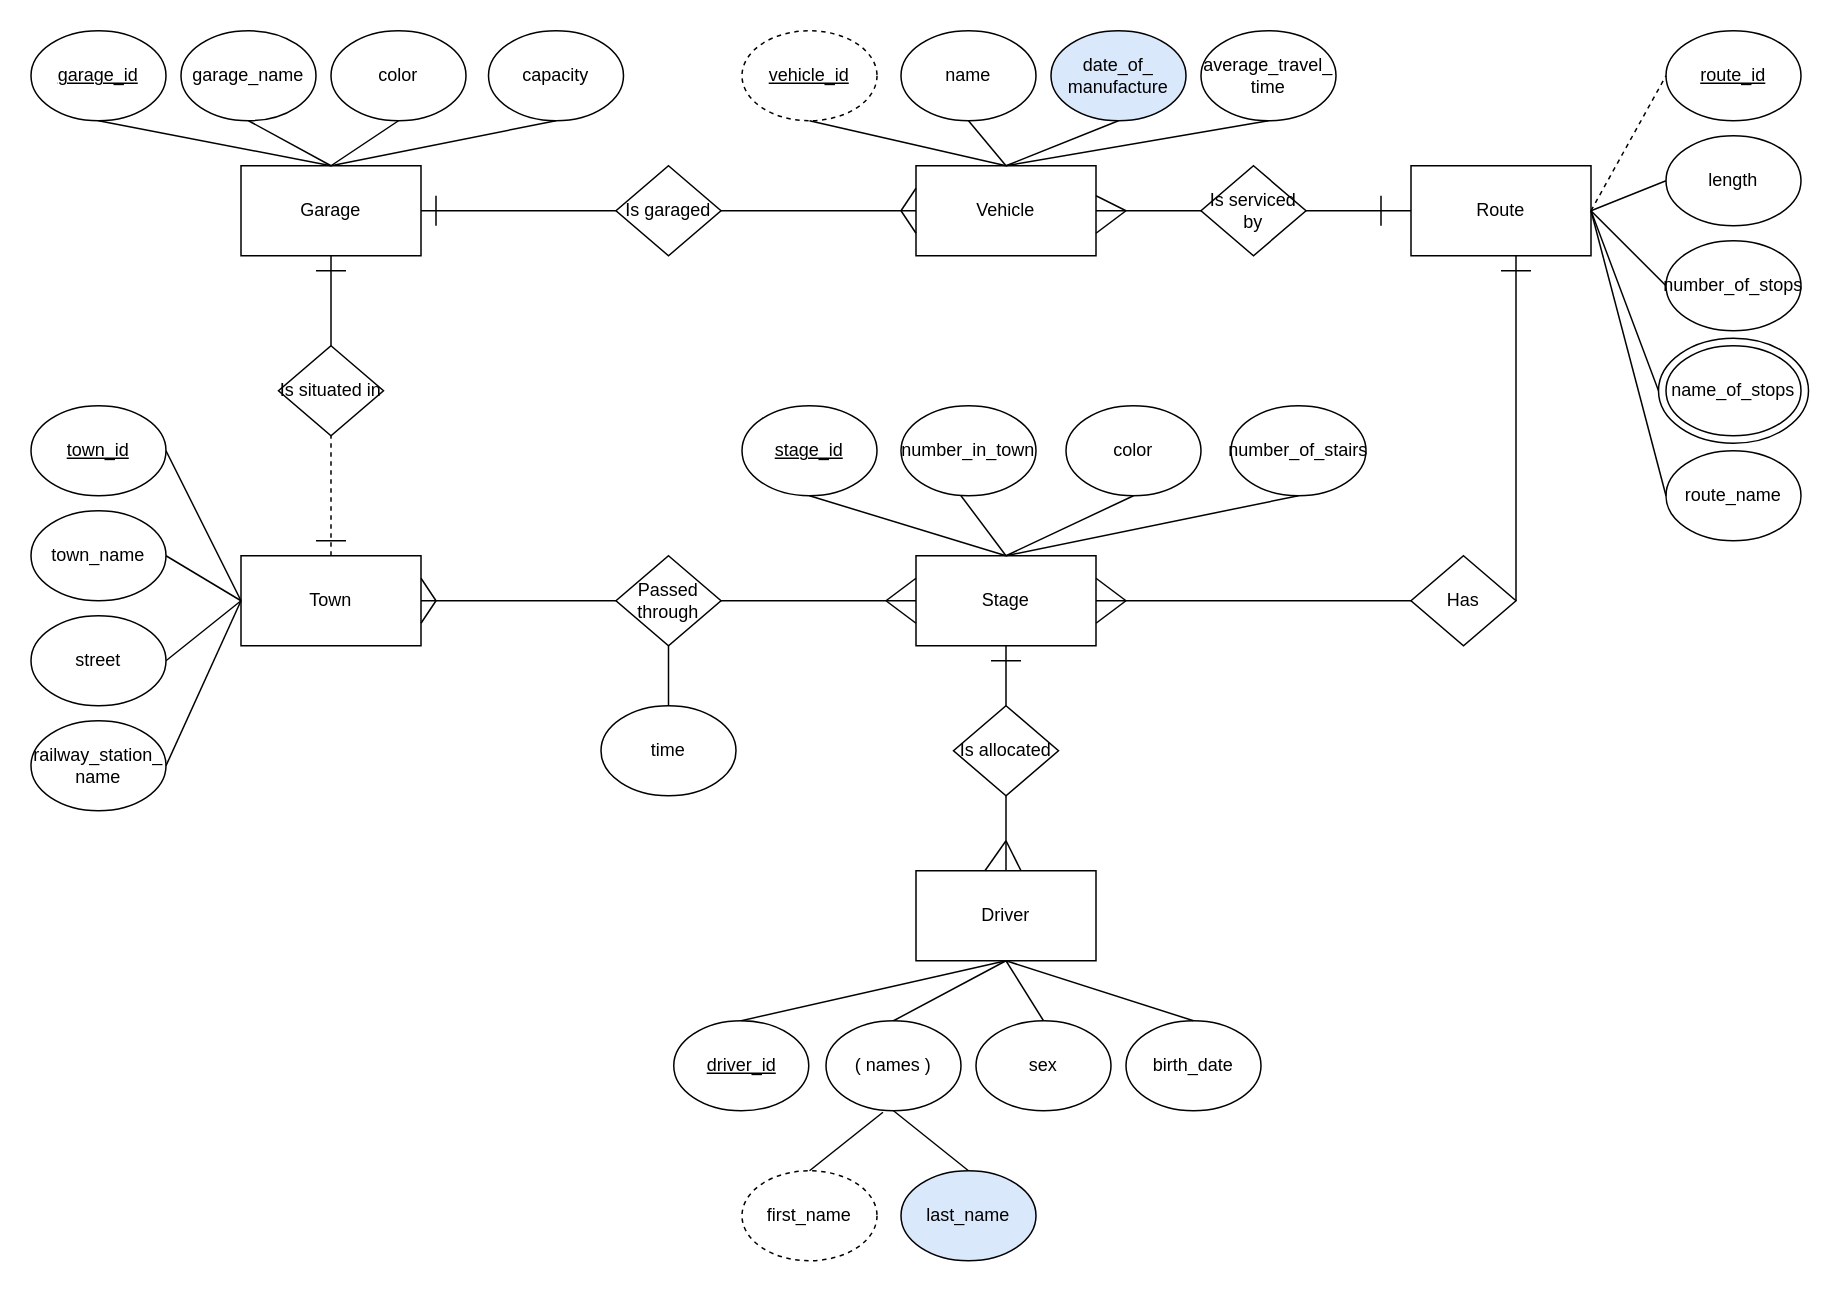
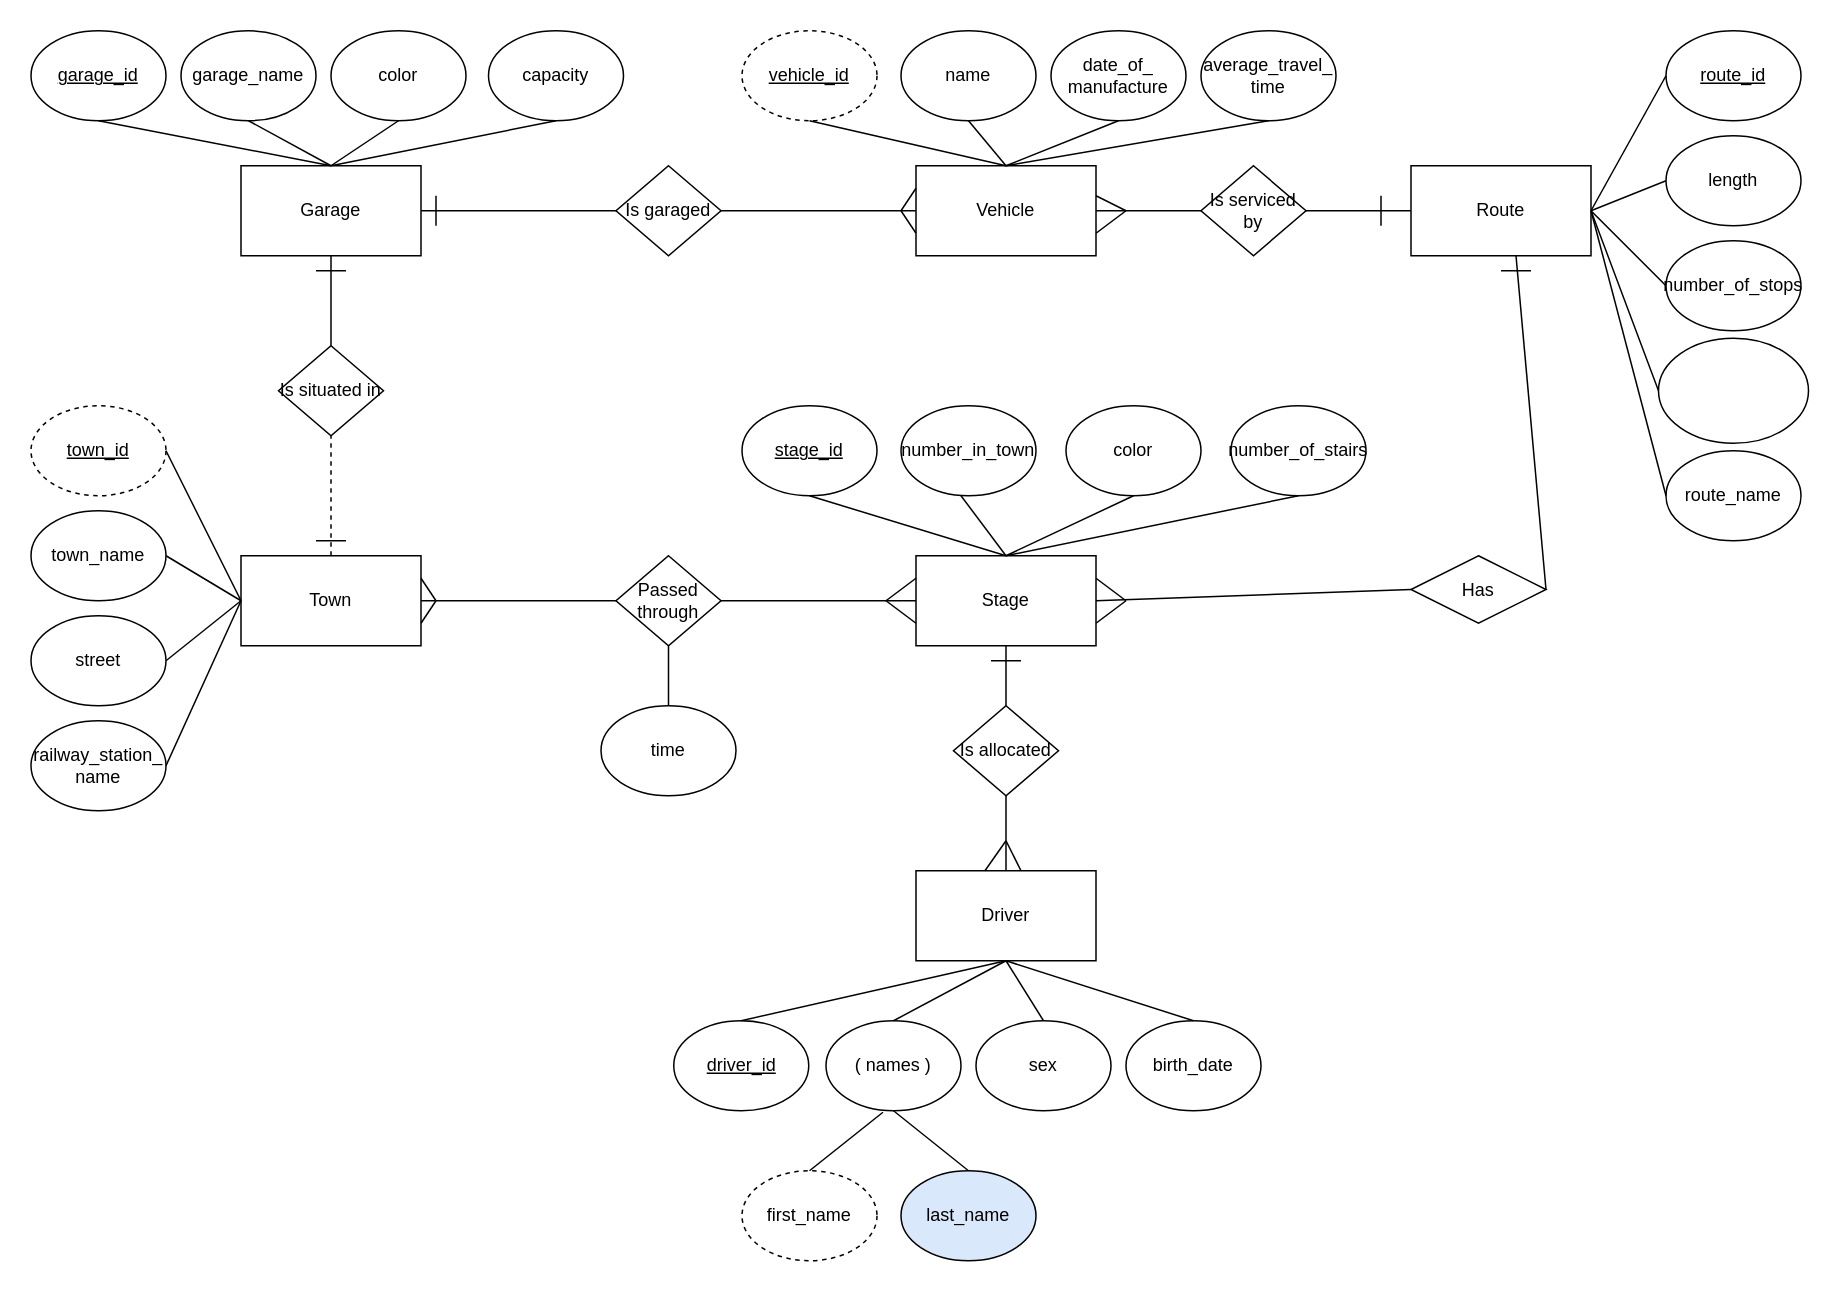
node "date_of_ manufacture": fillcolor #dae8fc -> #ffffff
edge "route_id" -- "Route": style dashed -> solid
node "name_of_stops": removed
node "town_id": style solid -> dashed
node "Has": size 105x90 -> 135x68
